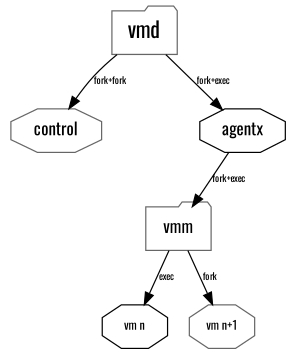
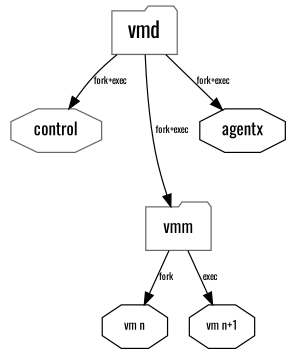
edge "vmd" -> "control": label "fork+fork" -> "fork+exec"
edge "agentx" -> "vmm": now "vmd" -> "vmm"
edge "vmm" -> "vm n": label "exec" -> "fork"
edge "vmm" -> "vm n+1": label "fork" -> "exec"
node "vm n+1": color gray40 -> black
